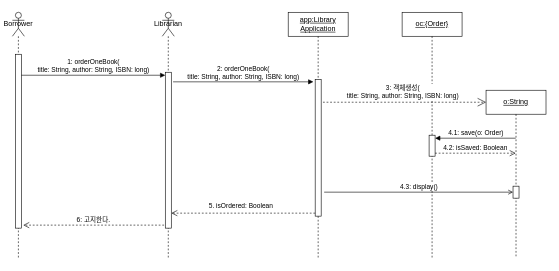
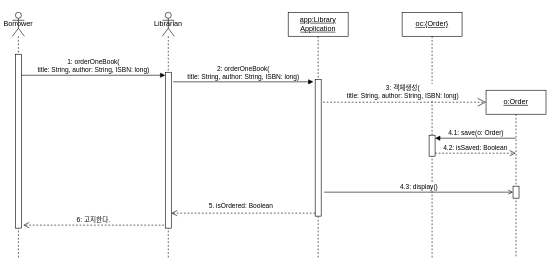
node "o:String": label "o:String" -> "o:Order"
